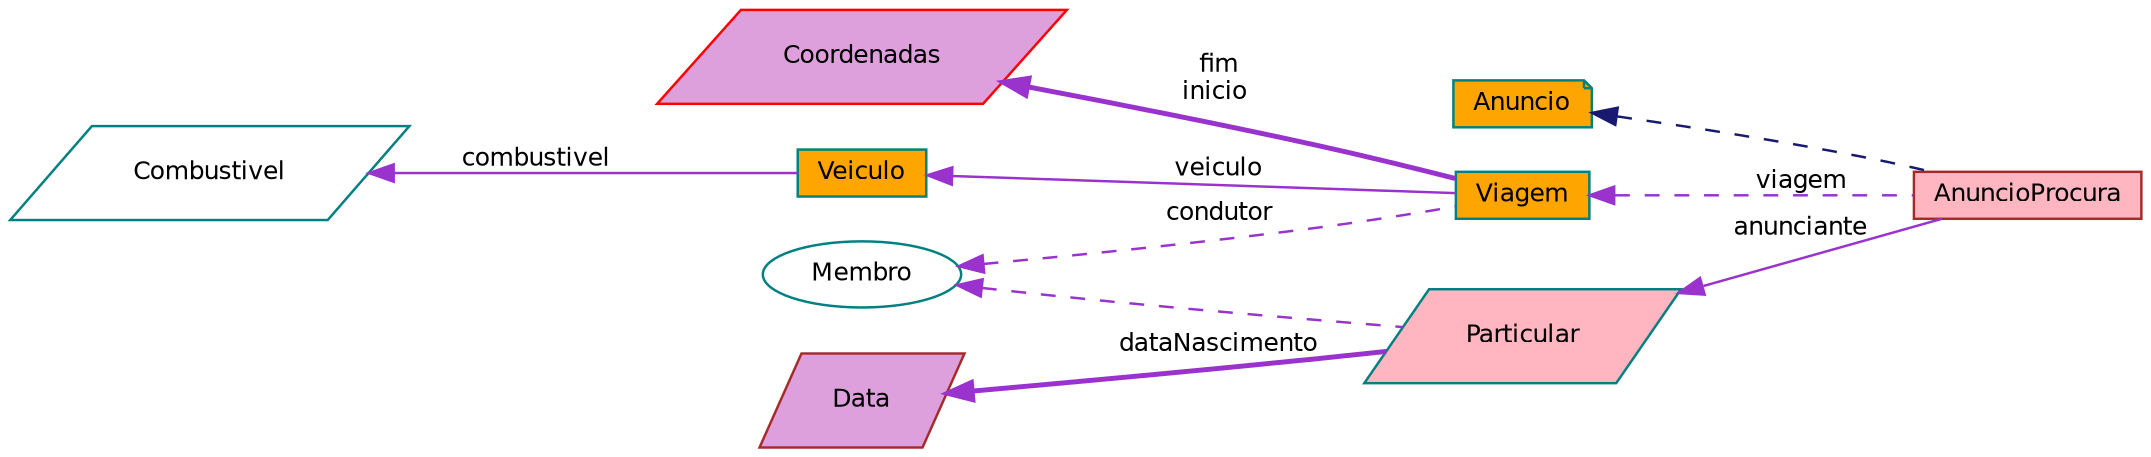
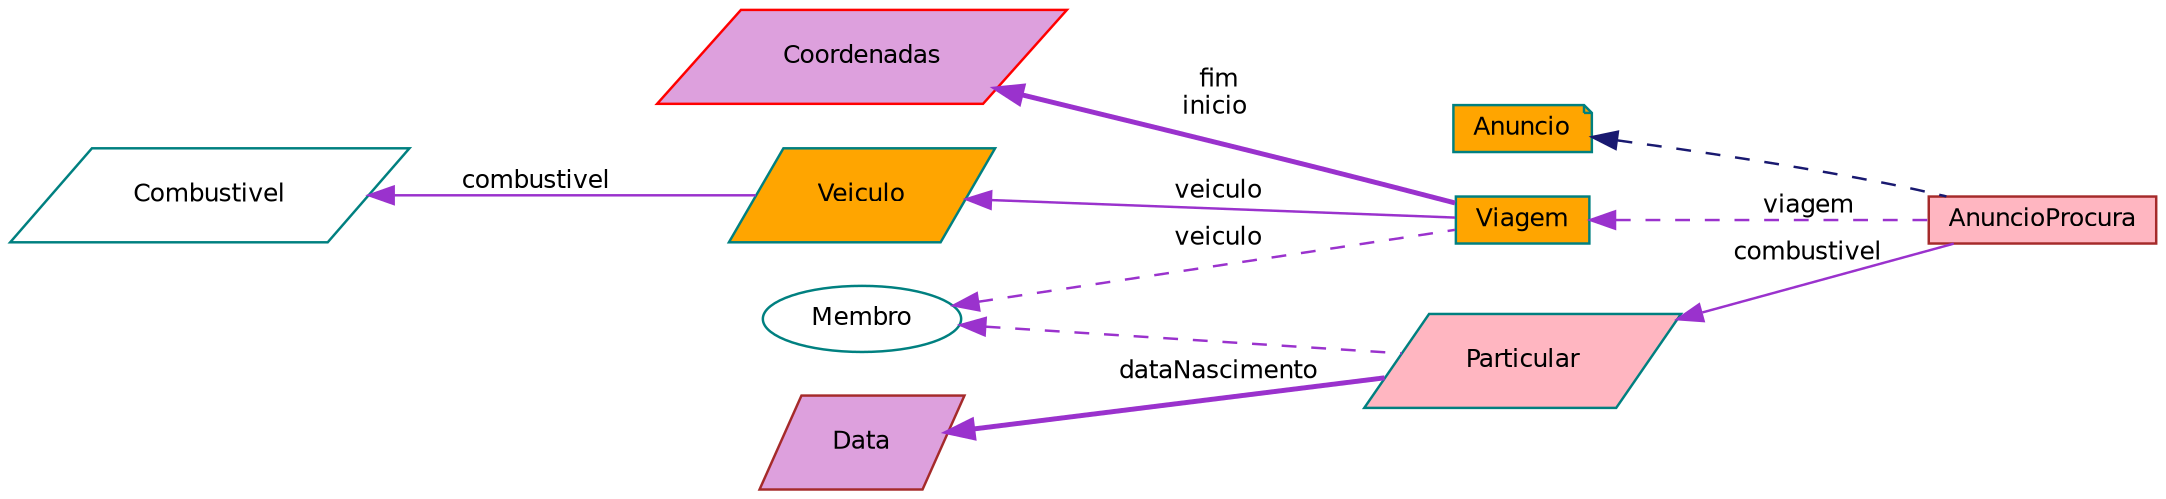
node "Veiculo": shape box -> parallelogram
edge "Viagem" -> "Membro": label " condutor" -> " veiculo"
edge "AnuncioProcura" -> "Particular": label " anunciante" -> " combustivel"
